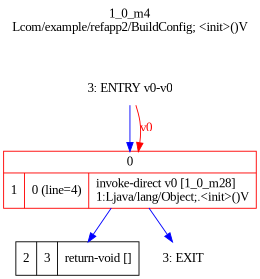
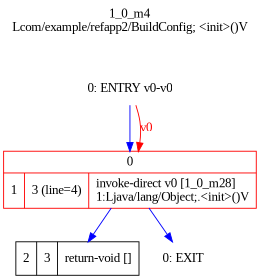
node "3: ENTRY v0-v0": label "3: ENTRY v0-v0" -> "0: ENTRY v0-v0"
node "0": text "0 (line=4)" -> "3 (line=4)"
node "3: EXIT": label "3: EXIT" -> "0: EXIT"
